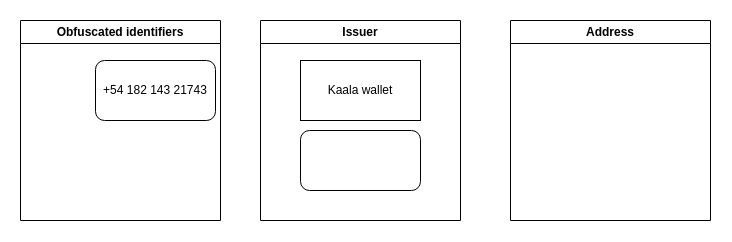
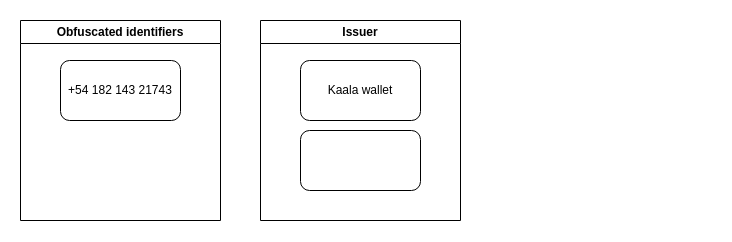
node "+54 182 143 21743": moved (156, 91) -> (121, 91)
node "Kaala wallet": shape rectangle -> rounded rectangle
node "Address": removed
